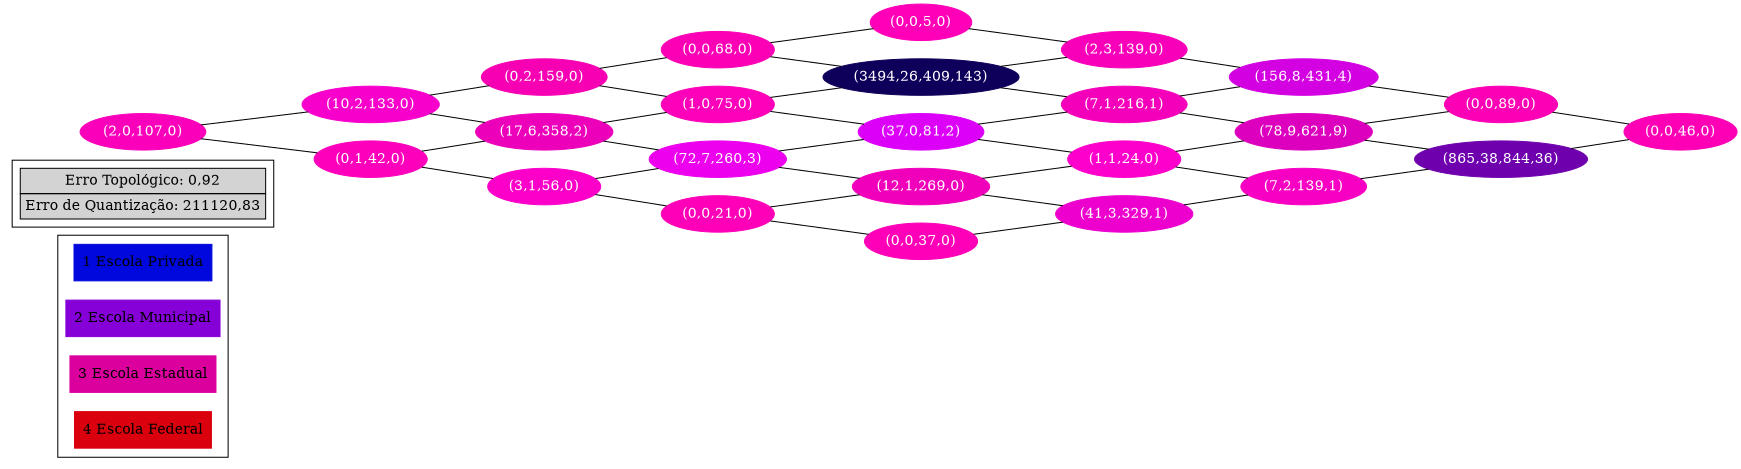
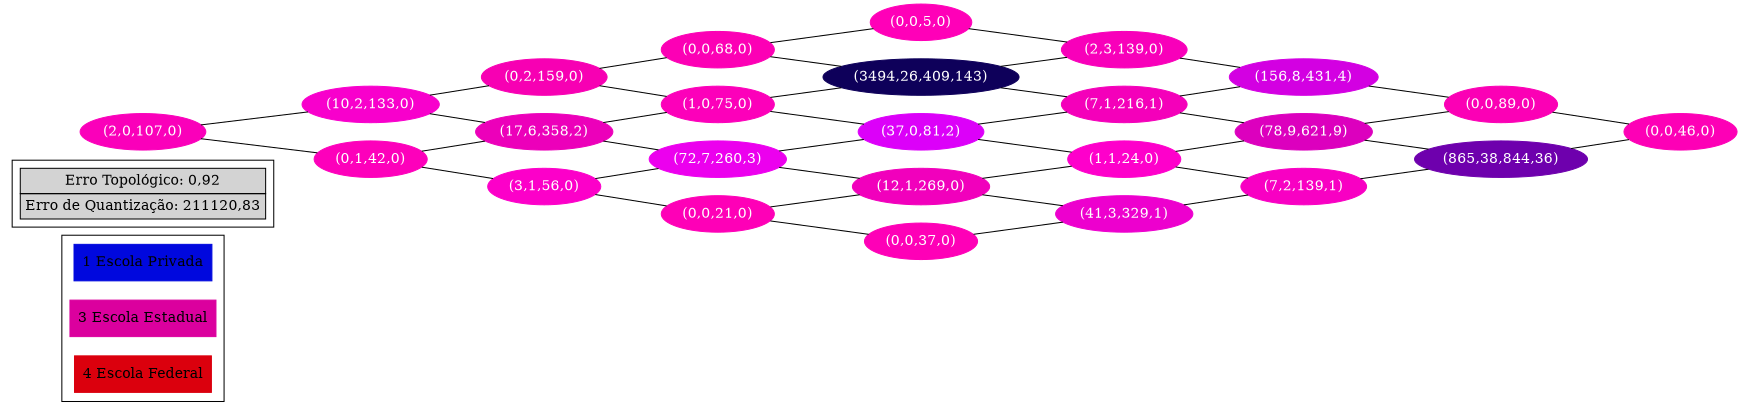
node "2 Escola Municipal": removed
